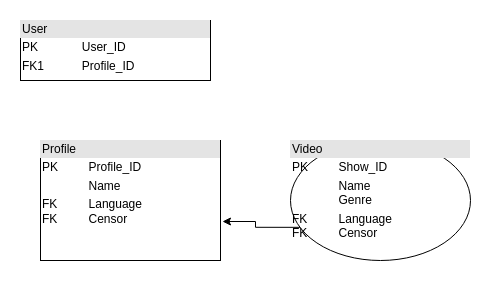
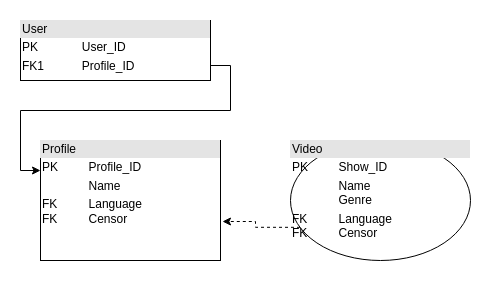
edge "User PK User_ID FK1 Profile_ID" -> "Profile PK Profile_ID Name FK FK Language Censor": added
edge "Video PK Show_ID Name Genre FK FK Language Censor" -> "Profile PK Profile_ID Name FK FK Language Censor": style solid -> dashed
